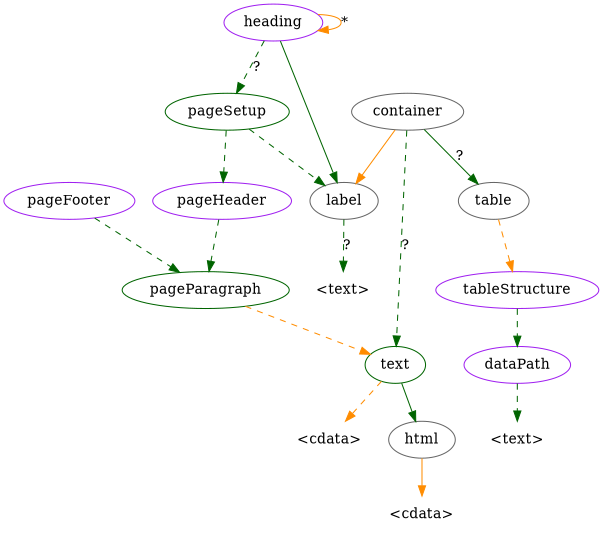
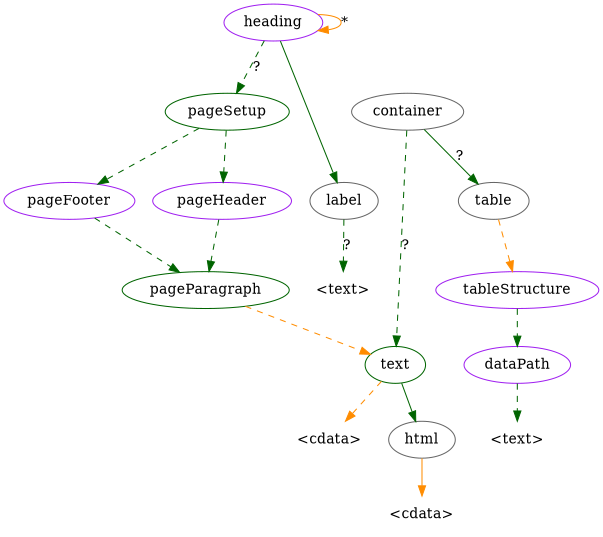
edge "container" -> "label": removed
edge "pageSetup" -> "label": now "pageSetup" -> "pageFooter"
